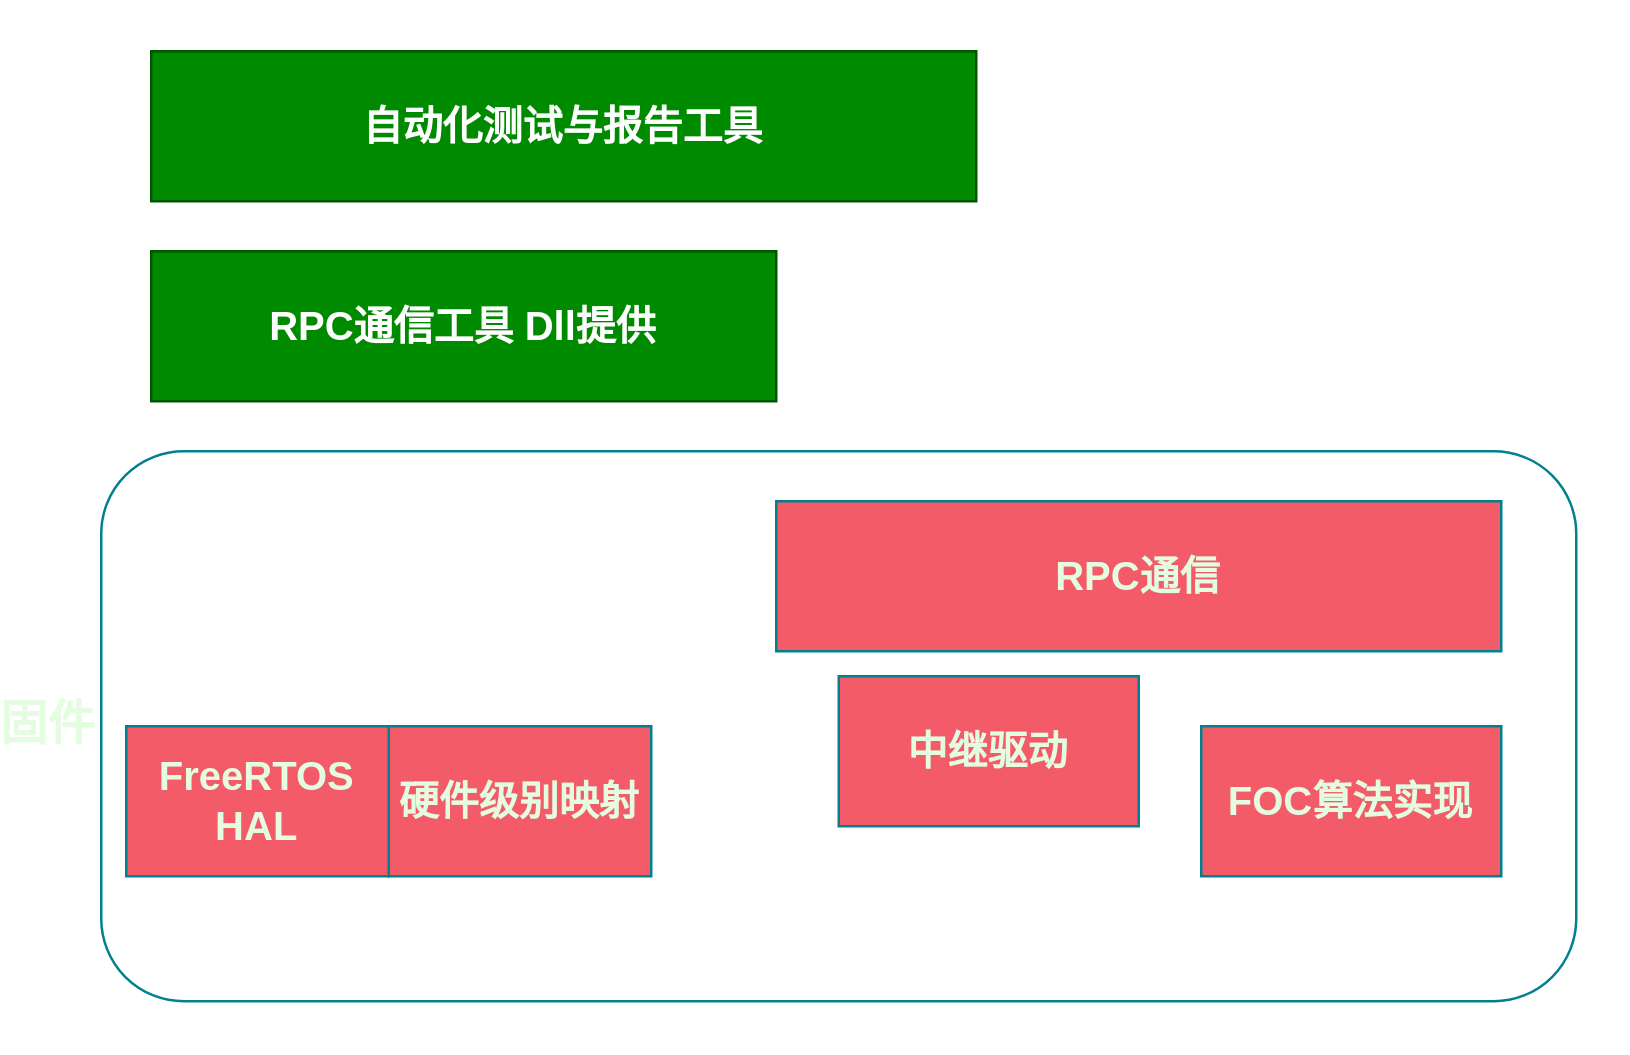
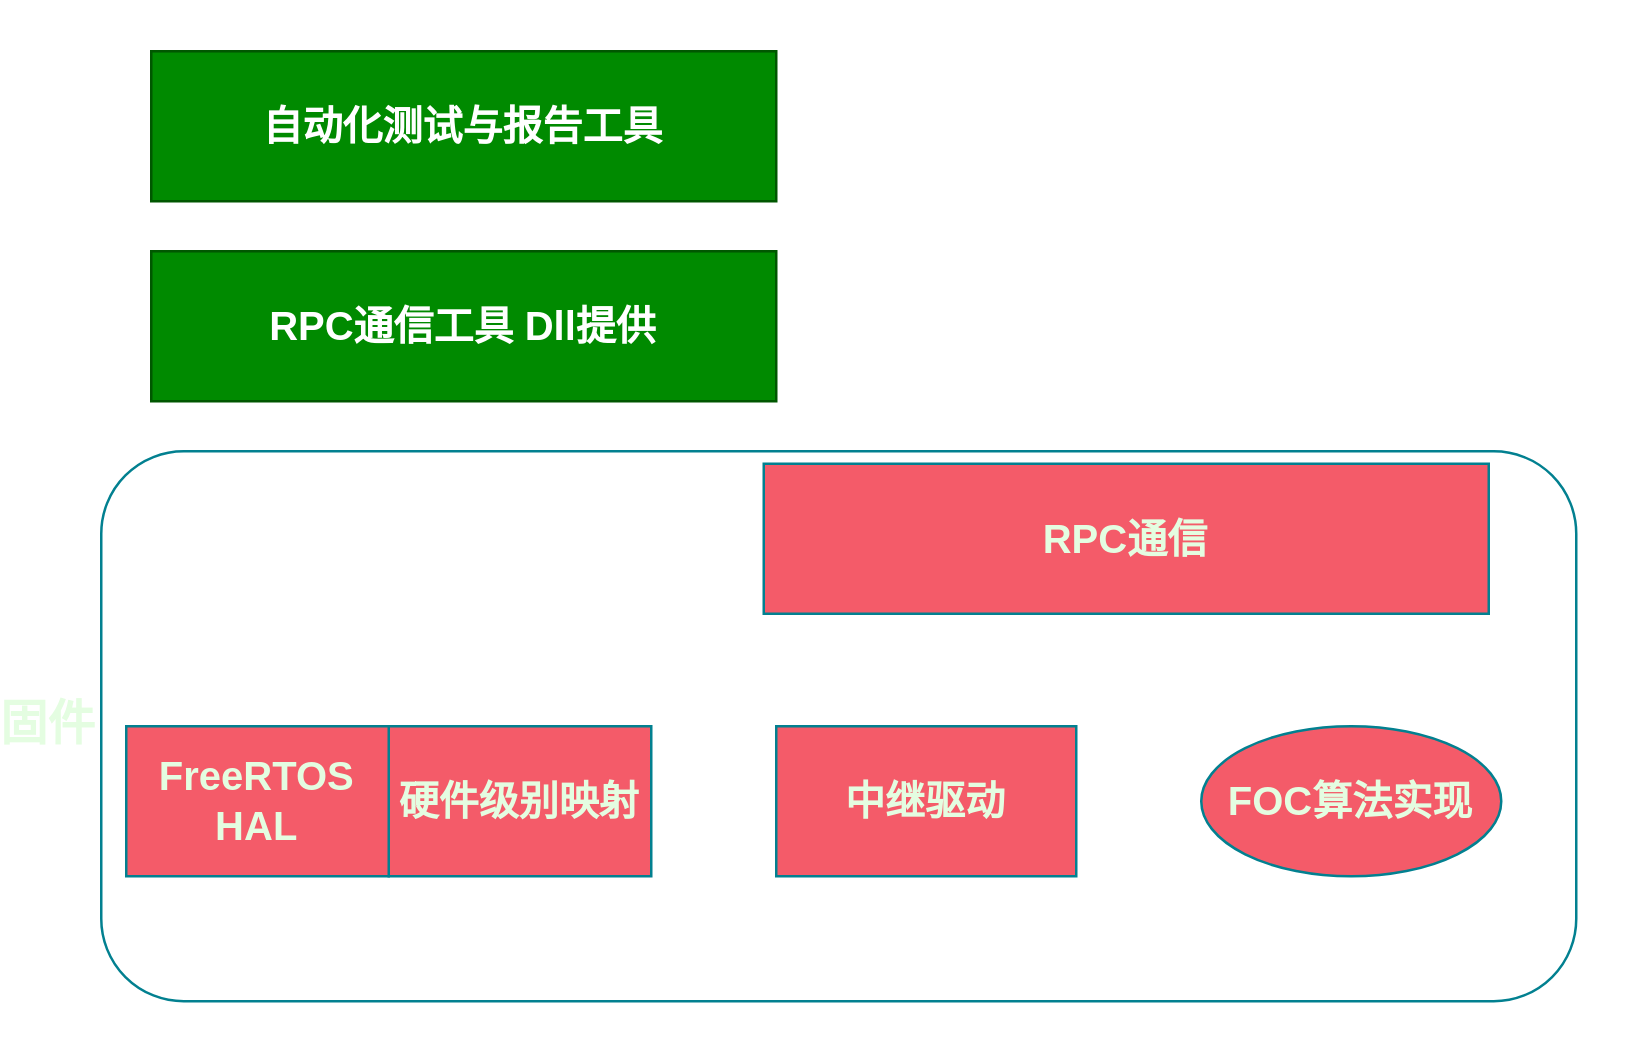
node "自动化测试与报告工具": size 825x150 -> 625x150
node "RPC通信": moved (1139, 576) -> (1126, 539)
node "中继驱动": moved (989, 751) -> (926, 801)
node "FOC算法实现": shape rectangle -> ellipse
